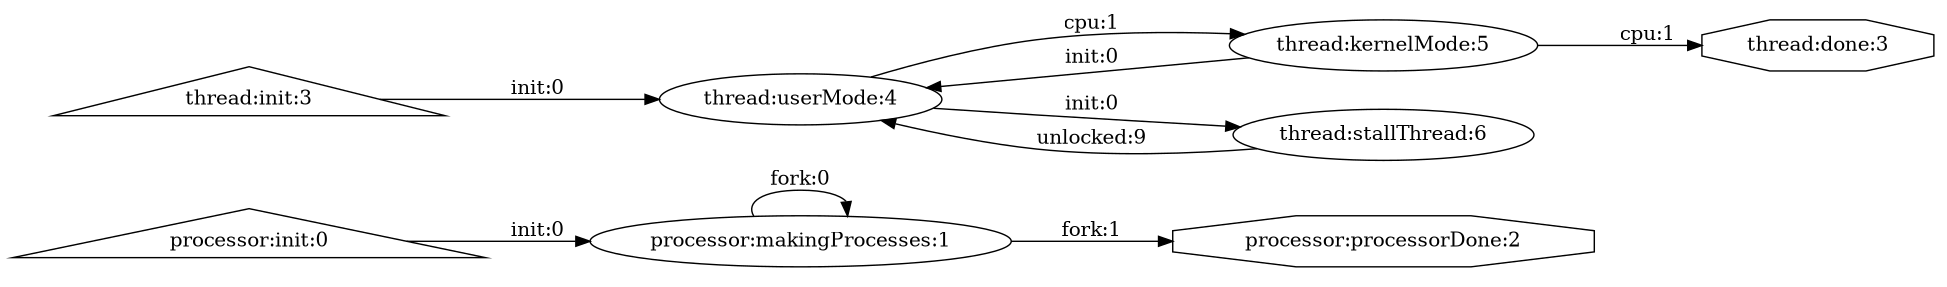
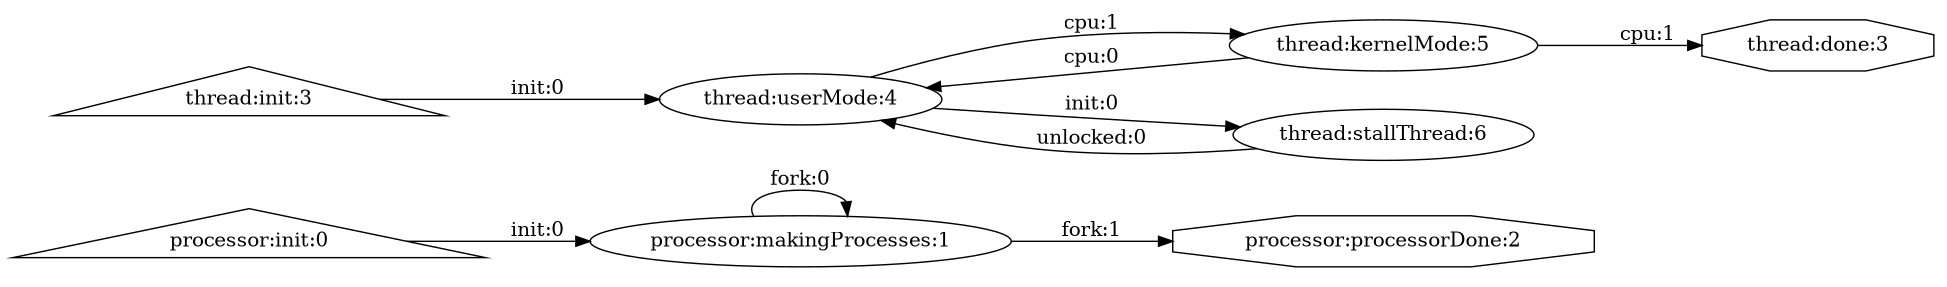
edge "thread:kernelMode:5" -> "thread:userMode:4": label "init:0" -> "cpu:0"
edge "thread:stallThread:6" -> "thread:userMode:4": label "unlocked:9" -> "unlocked:0"
